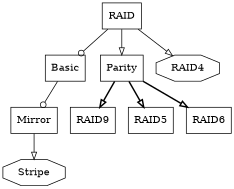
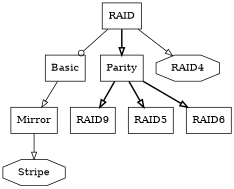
edge "RAID" -> "Parity": style solid -> bold
edge "Basic" -> "Mirror": arrowhead odot -> onormal
